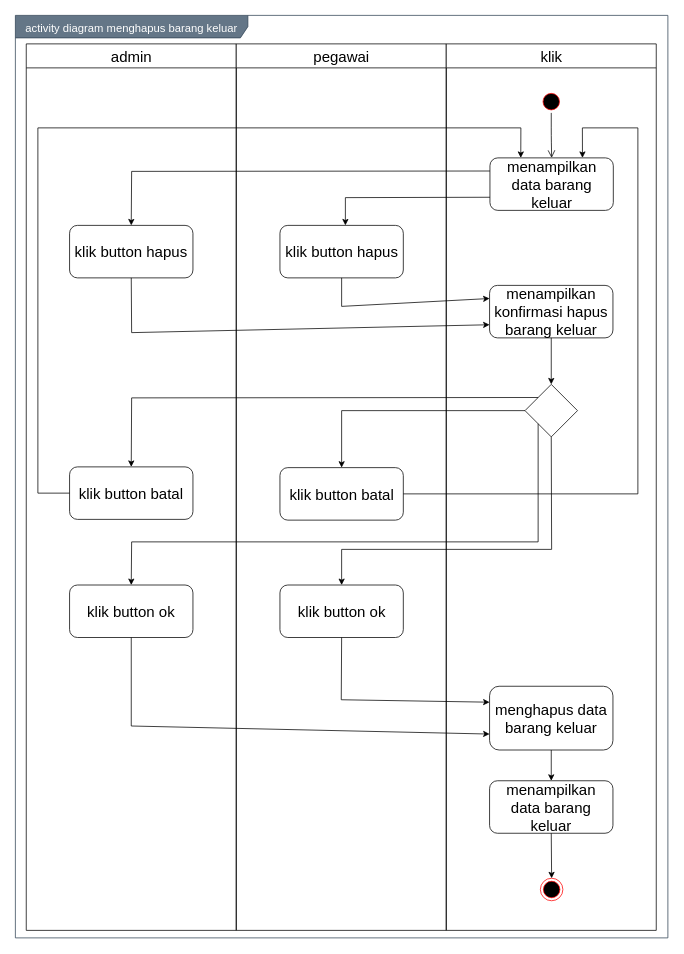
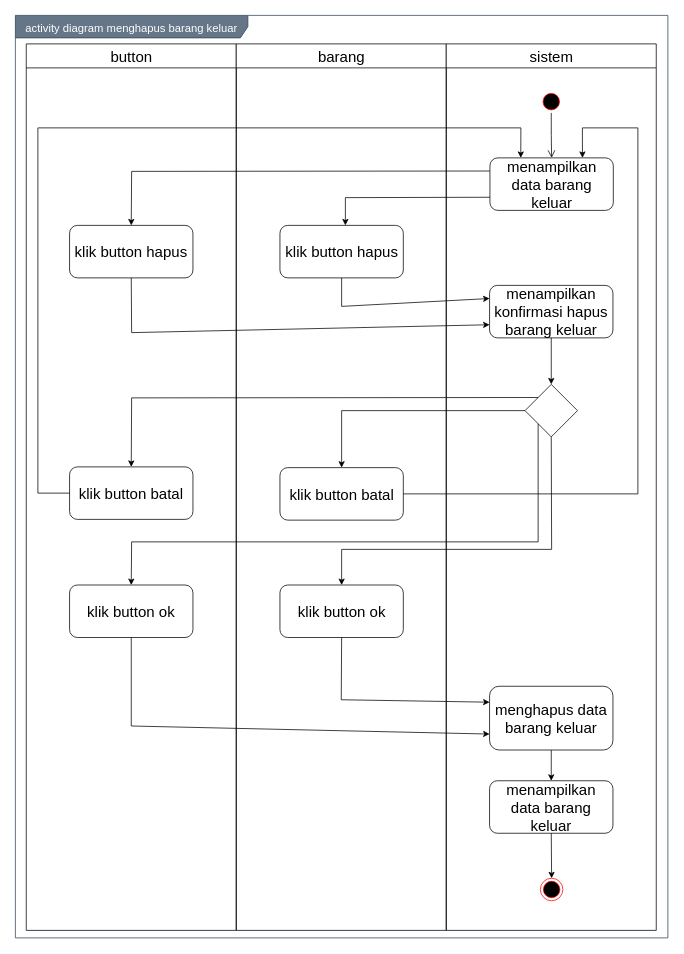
node "admin": label "admin" -> "button"
node "pegawai": label "pegawai" -> "barang"
node "klik": label "klik" -> "sistem"
